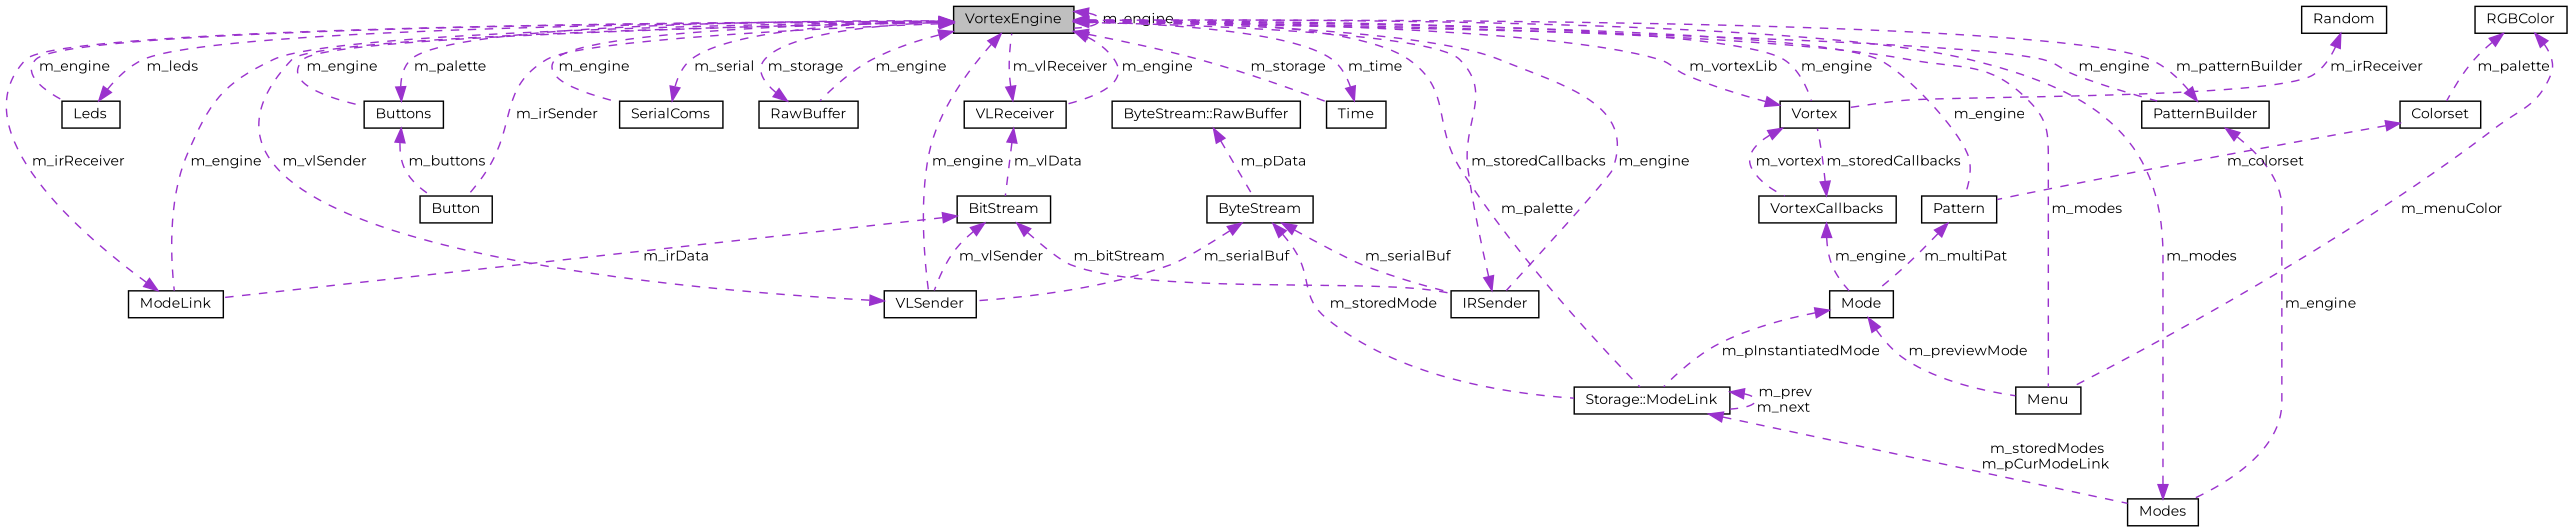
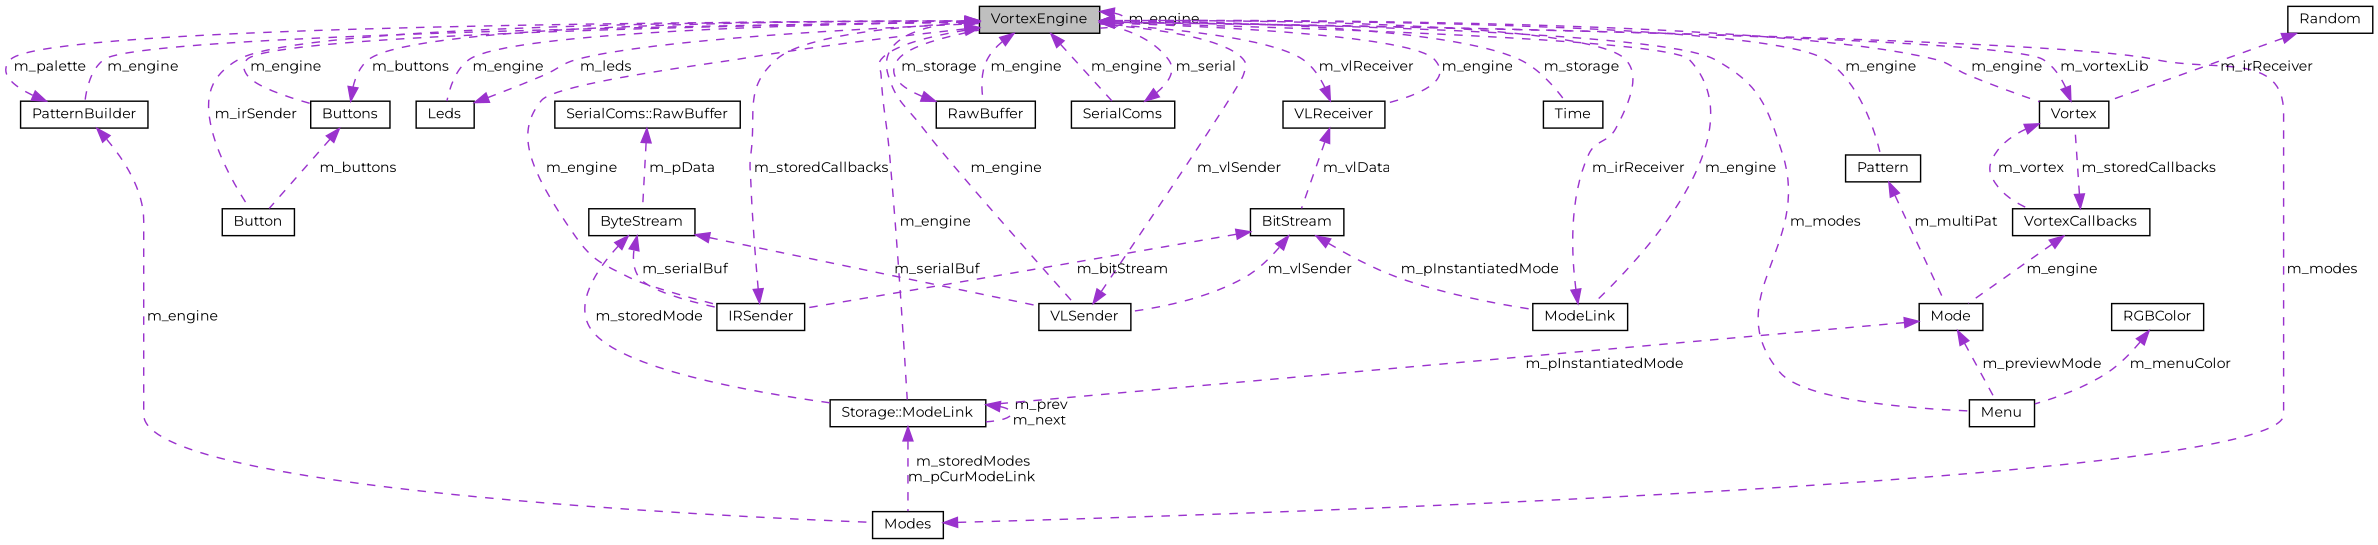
edge "VortexEngine" -> "Time": removed, label "m_time"
edge "VortexEngine" -> "Buttons": label " m_palette" -> " m_buttons"
edge "VortexEngine" -> "PatternBuilder": label " m_patternBuilder" -> " m_palette"
node "ByteStream::RawBuffer": label "ByteStream::RawBuffer" -> "SerialComs::RawBuffer"
node "Colorset": removed
edge "Storage::ModeLink" -> "VortexEngine": label " m_palette" -> " m_engine"
edge "ModeLink" -> "BitStream": label " m_irData" -> " m_pInstantiatedMode"
